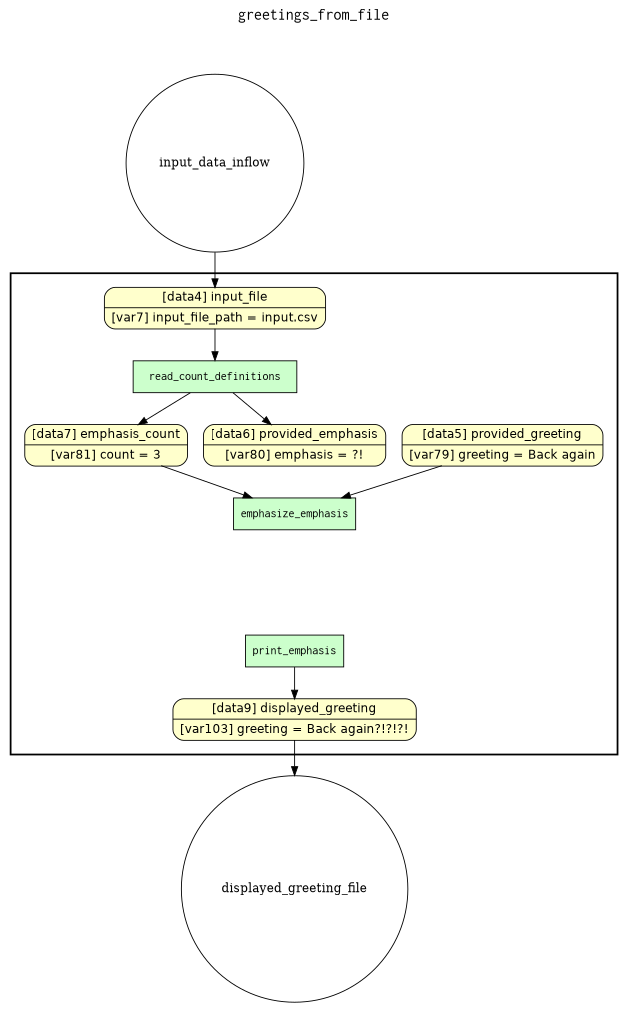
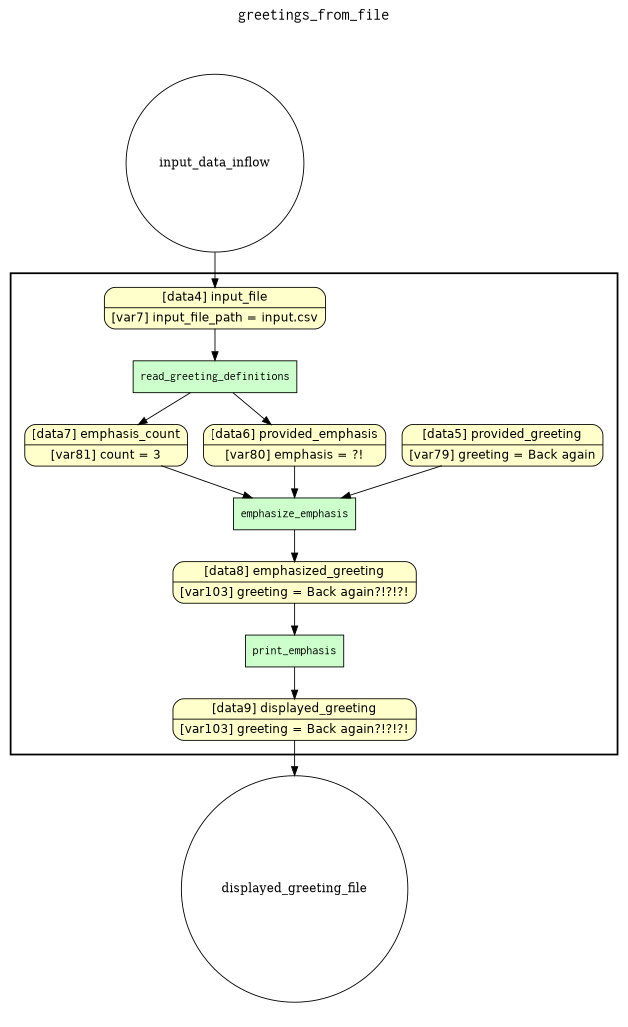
node "read_count_definitions": label "read_count_definitions" -> "read_greeting_definitions"
edge "[data6] provided_emphasis" -> "emphasize_emphasis": added
node "[data8] emphasized_greeting": added
